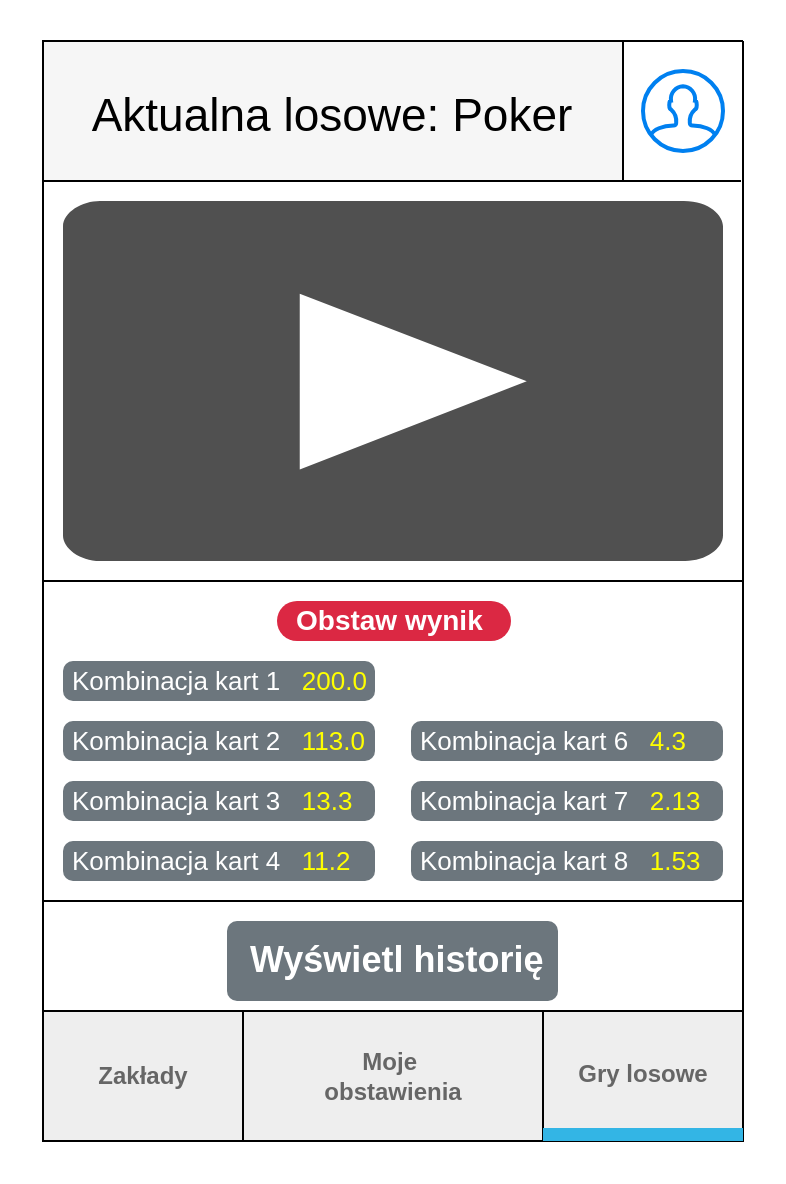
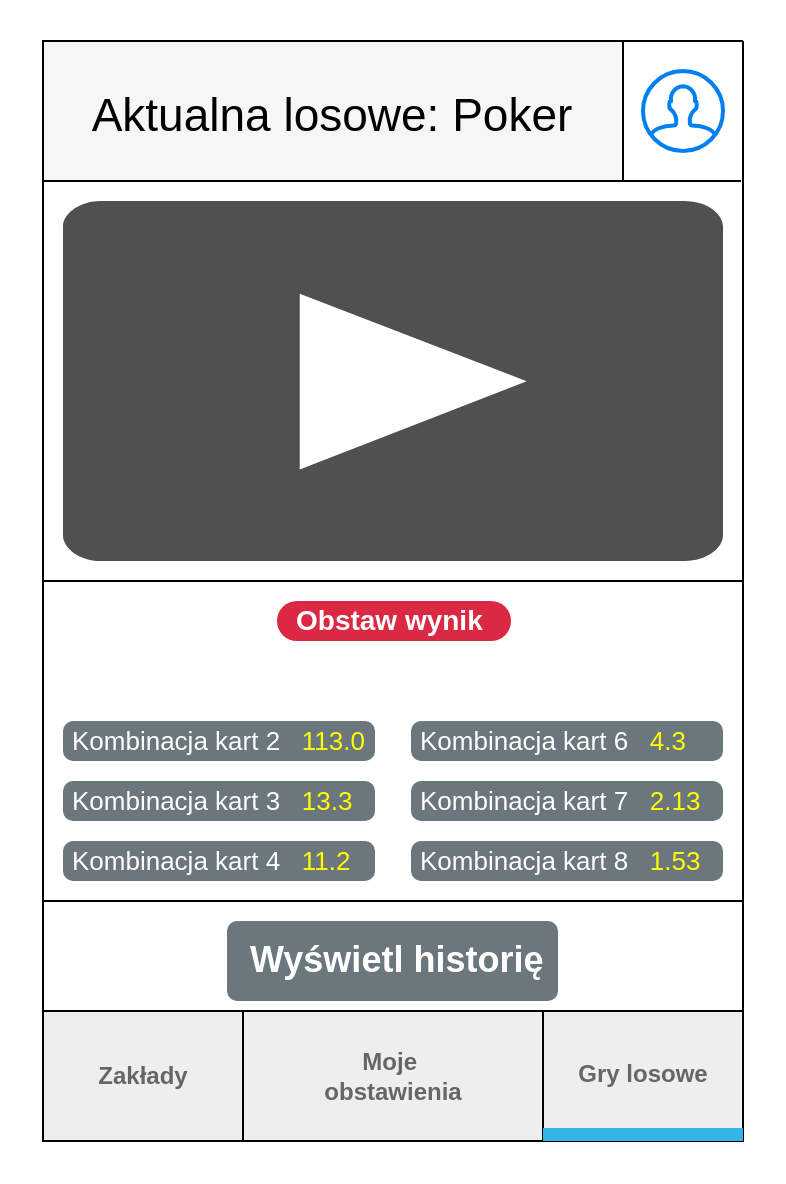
node "Kombinacja kart 1 200.0": removed
